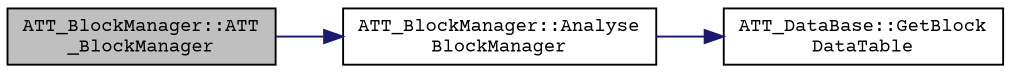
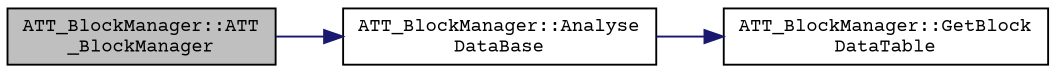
node "ATT_BlockManager::Analyse BlockManager": label "ATT_BlockManager::Analyse BlockManager" -> "ATT_BlockManager::Analyse DataBase"
node "ATT_DataBase::GetBlock DataTable": label "ATT_DataBase::GetBlock DataTable" -> "ATT_BlockManager::GetBlock DataTable"
